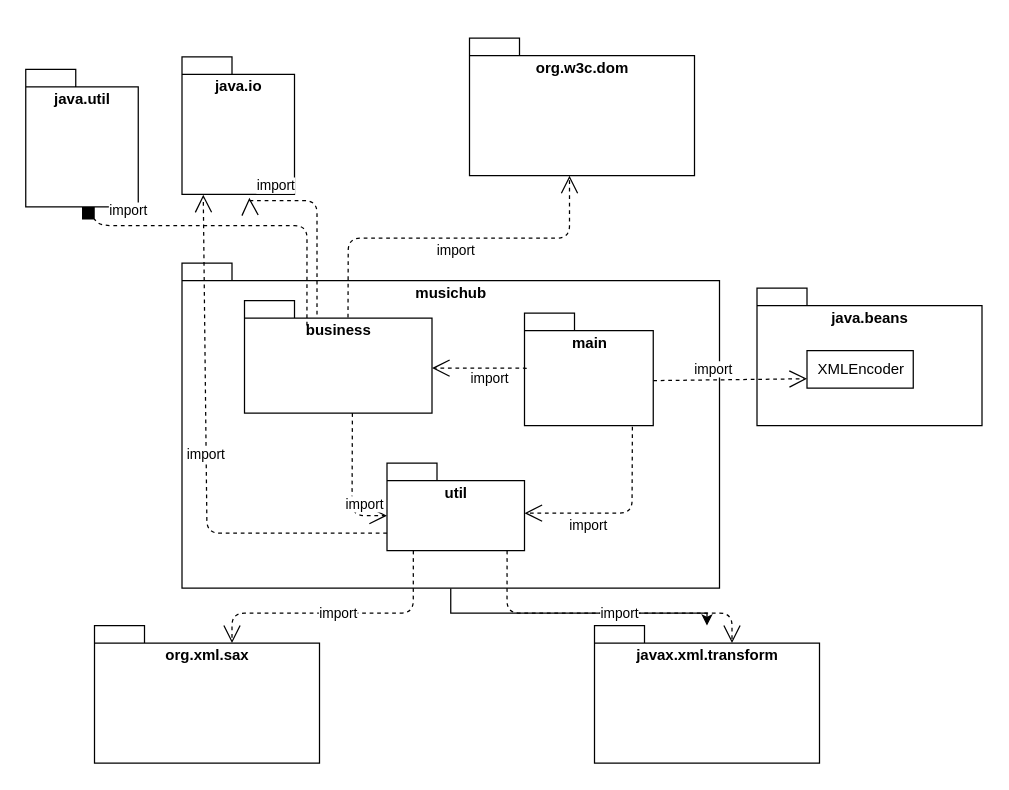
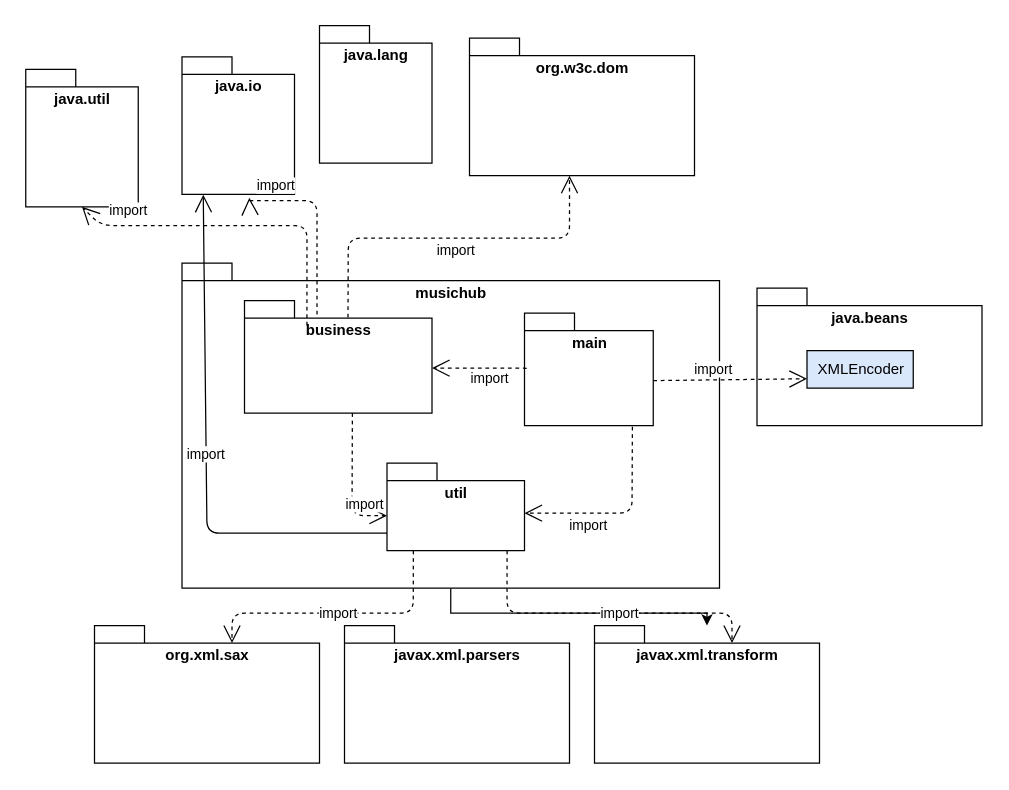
node "java.lang": added
edge "business" -> "java.util": arrowhead diamond -> open
edge "util" -> "java.io": style dashed -> solid
node "XMLEncoder": fillcolor #ffffff -> #dae8fc
node "javax.xml.parsers": added
